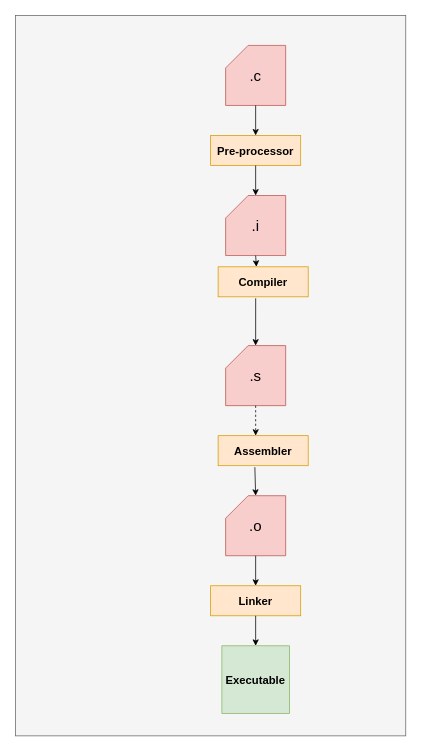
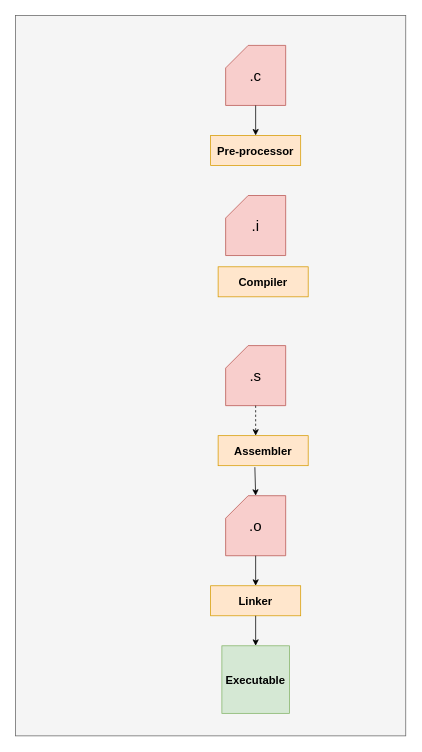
edge "Pre-processor" -> ".i": removed
edge ".i" -> "Compiler": removed
edge "Compiler" -> ".s": removed
